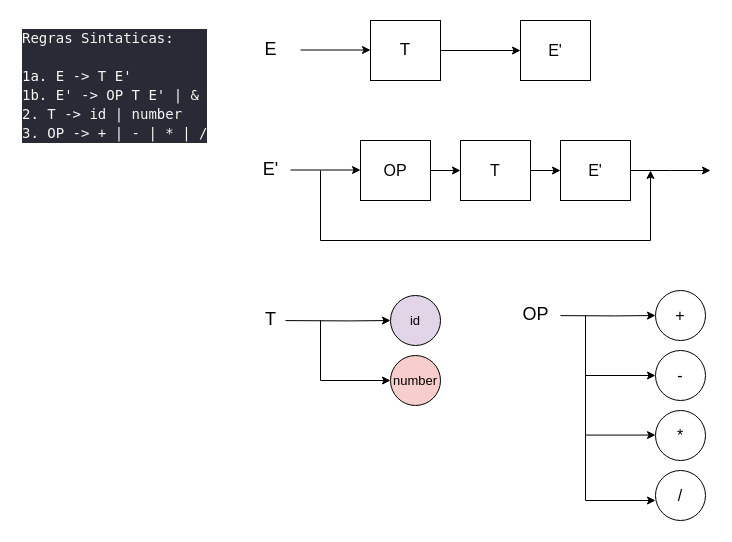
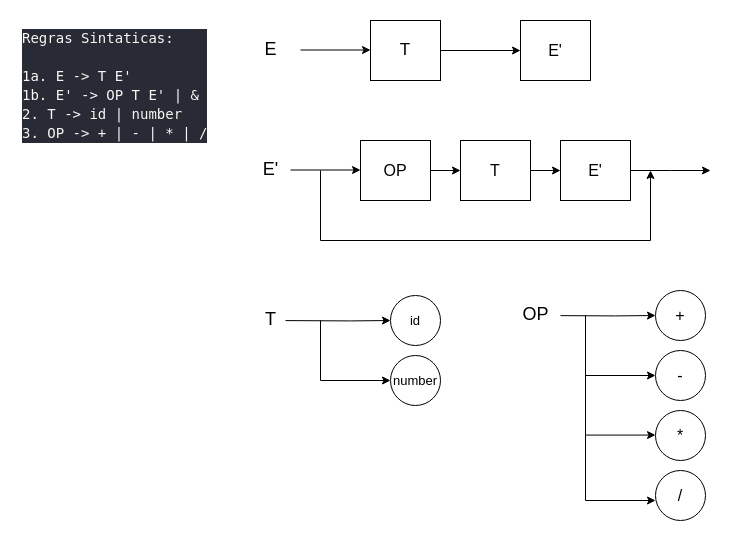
node "id": fillcolor #e1d5e7 -> #ffffff
node "number": fillcolor #f8cecc -> #ffffff
